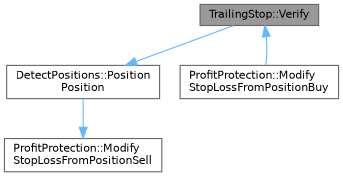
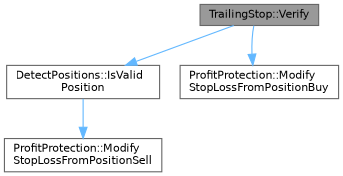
edge "ProfitProtection::Modify StopLossFromPositionBuy" -> "TrailingStop::Verify": reversed
node "DetectPositions::Position Position": label "DetectPositions::Position Position" -> "DetectPositions::IsValid Position"
